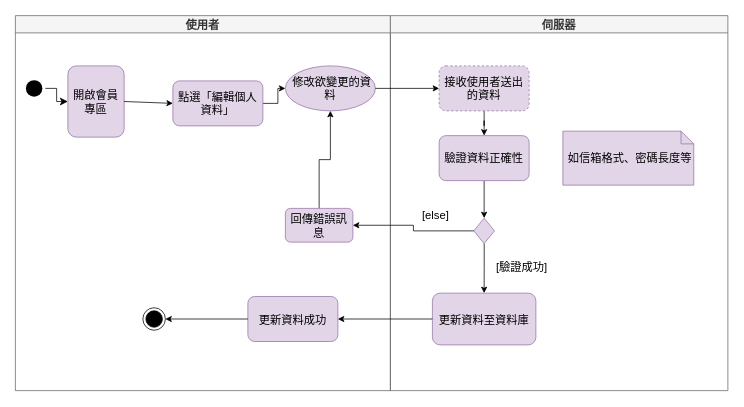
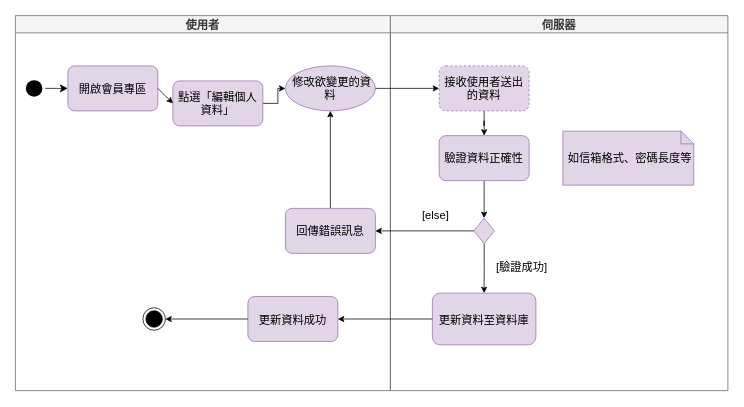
node "開啟會員專區": size 56x71 -> 90x45
node "回傳錯誤訊息": size 68x34 -> 90x45
